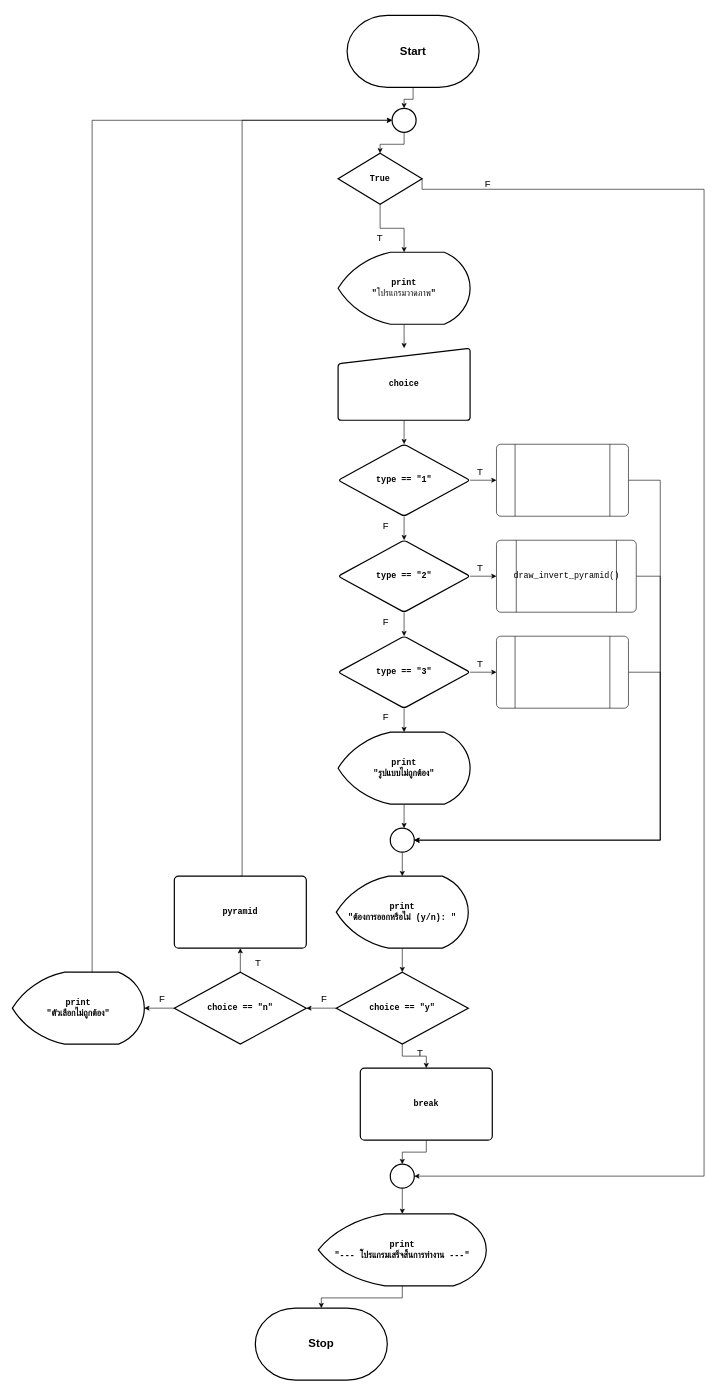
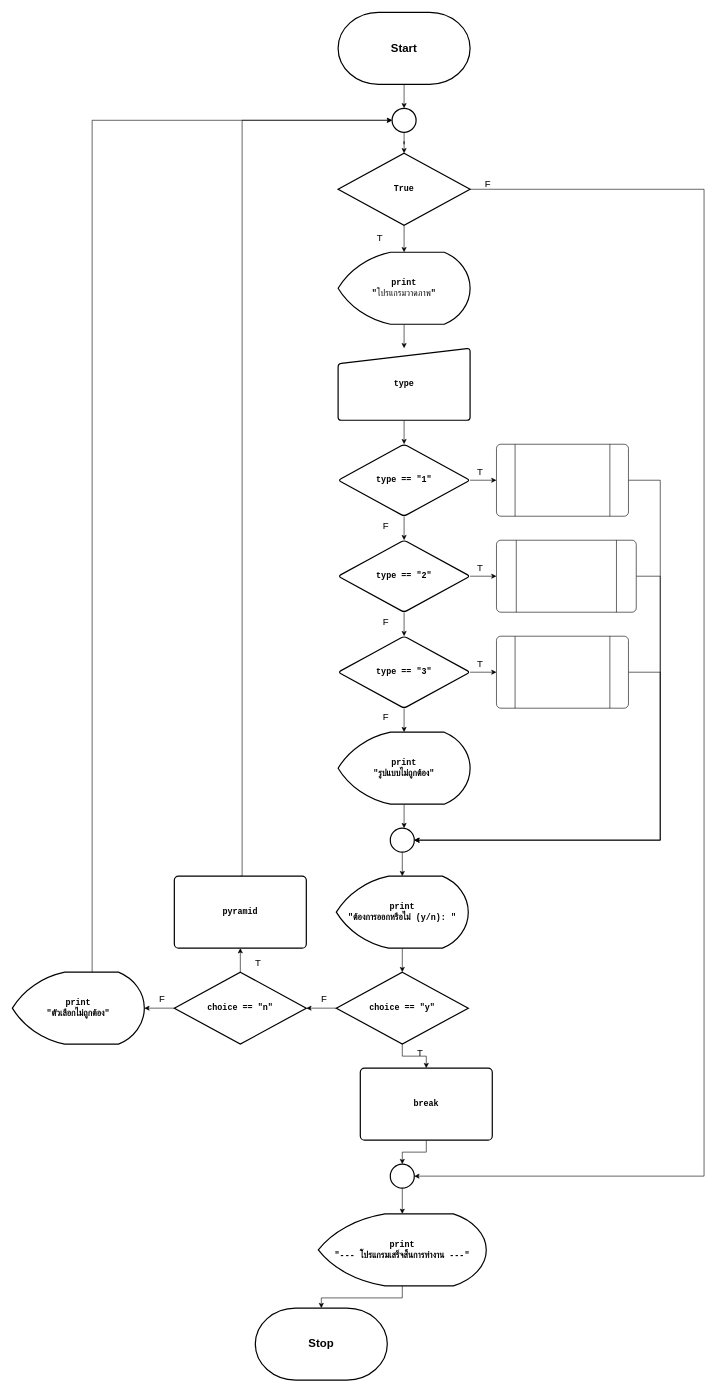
node "Start": moved (413, 51) -> (404, 48)
node "True": size 84x51 -> 132x72
node "choice": label "choice" -> "type"
node "draw_invert_pyramid()": removed
